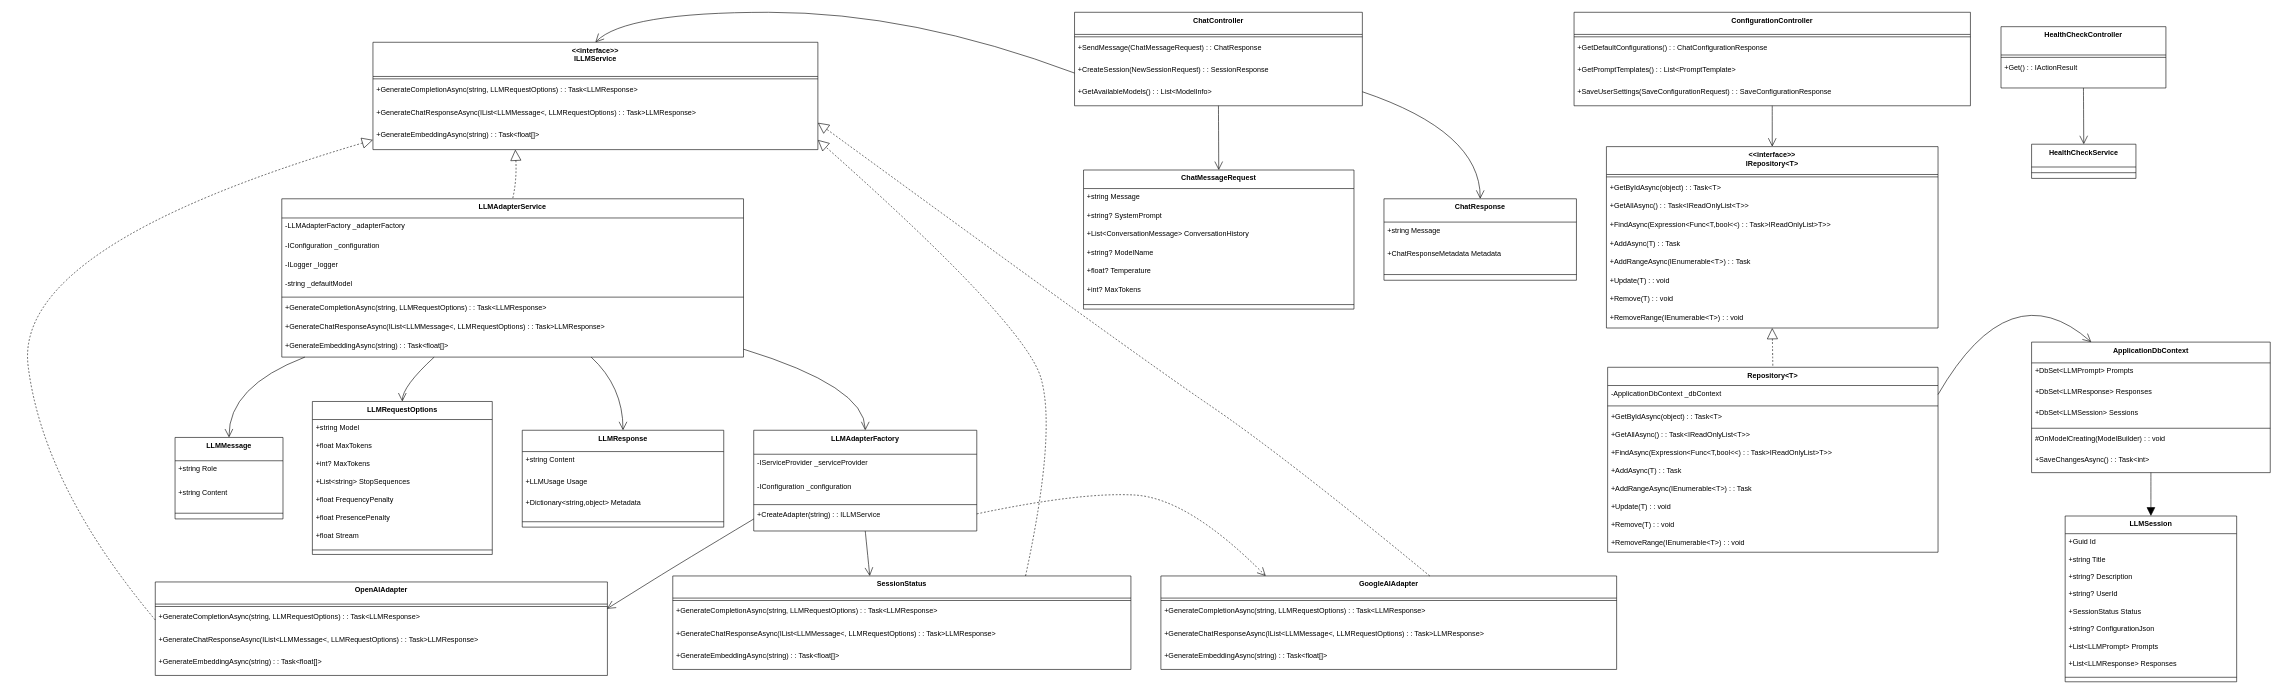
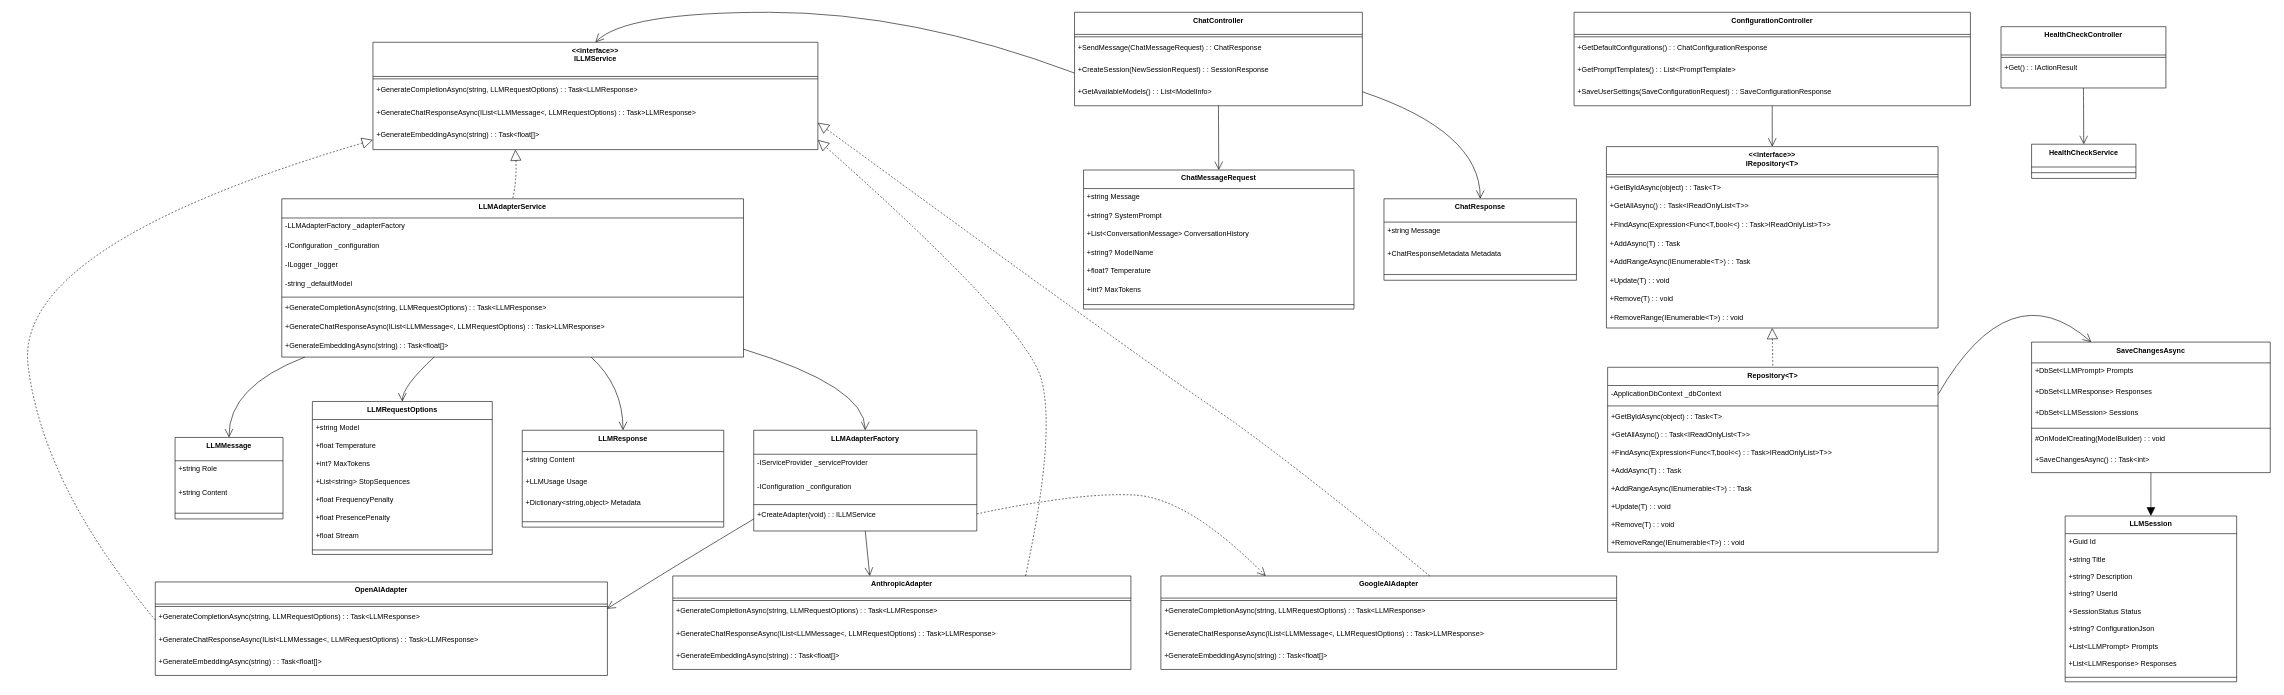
node "ApplicationDbContext": label "ApplicationDbContext" -> "SaveChangesAsync"
node "+float MaxTokens": label "+float MaxTokens" -> "+float Temperature"
node "+CreateAdapter(string) : : ILLMService": label "+CreateAdapter(string) : : ILLMService" -> "+CreateAdapter(void) : : ILLMService"
node "SessionStatus": label "SessionStatus" -> "AnthropicAdapter"
